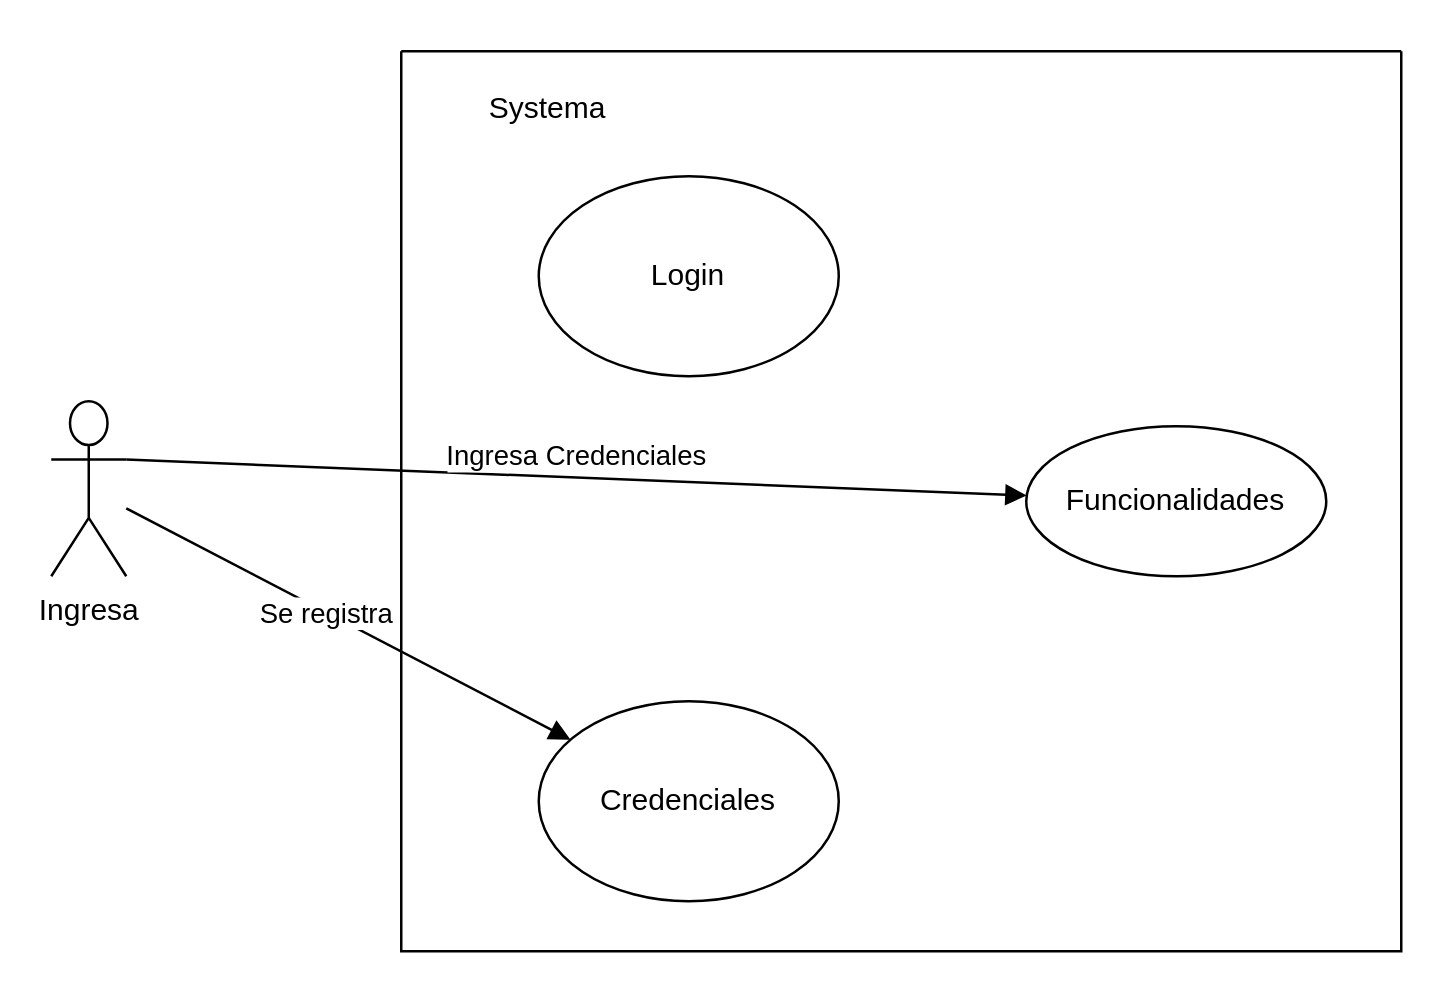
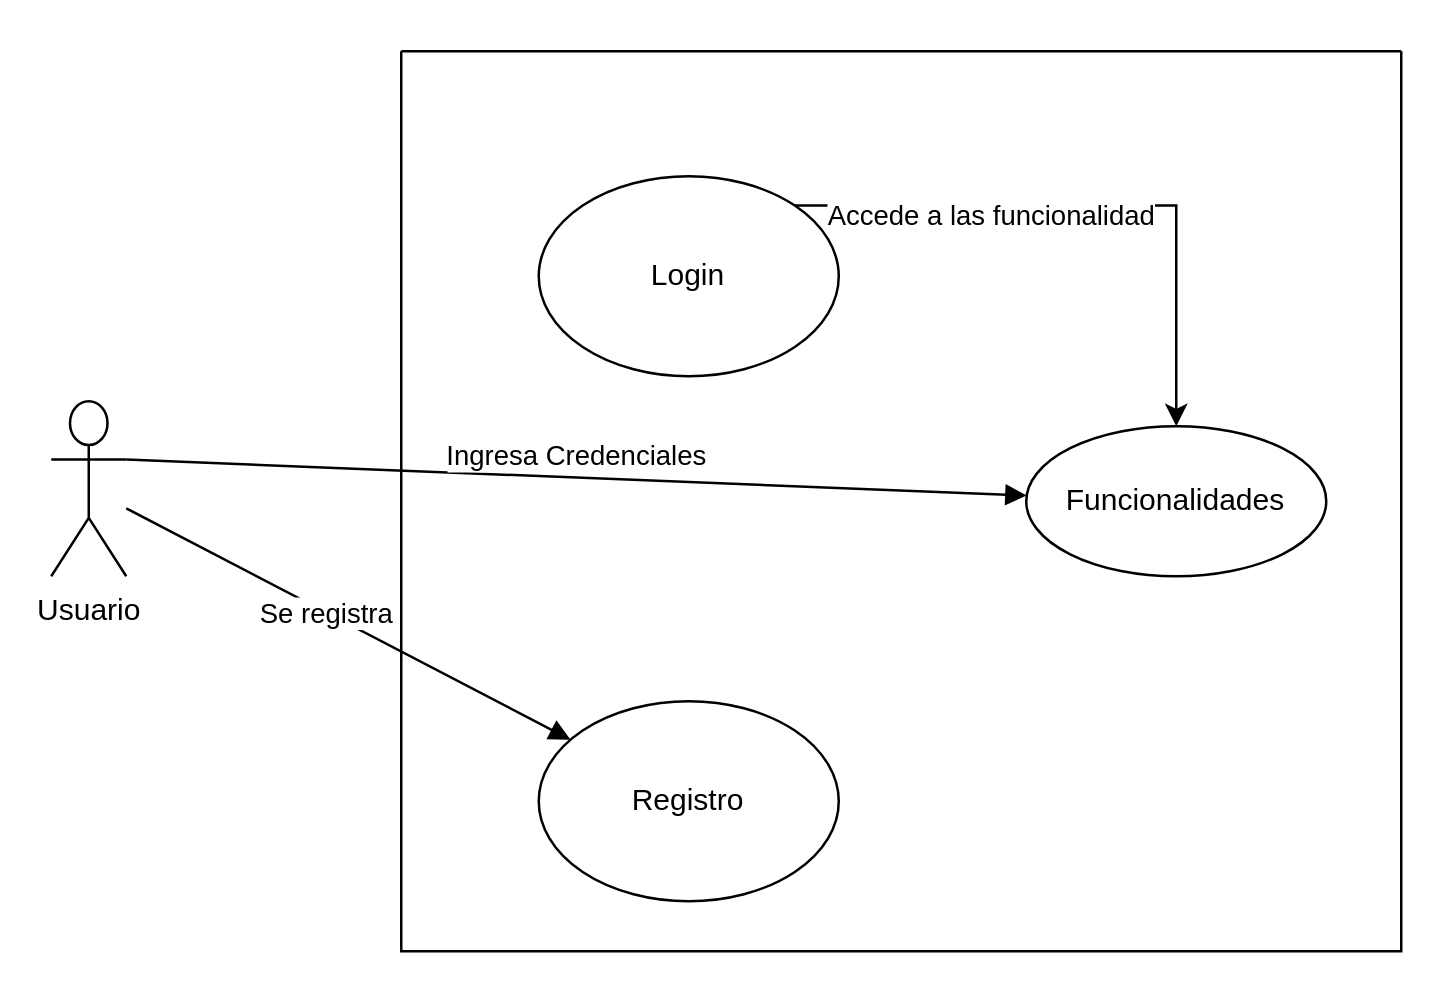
node "Systema": removed
edge "Login" -> "Funcionalidades": added, label "Accede a las funcionalidad"
node "Ingresa": label "Ingresa" -> "Usuario"
node "Credenciales": label "Credenciales" -> "Registro"
